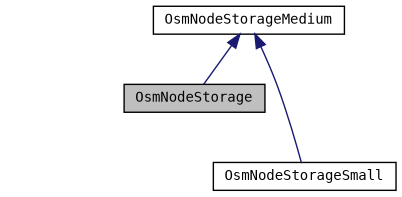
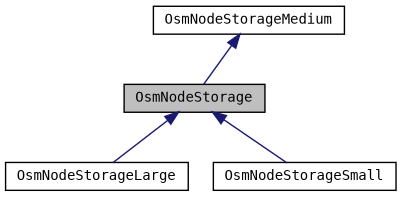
edge "OsmNodeStorageSmall" -> "OsmNodeStorageMedium": now "OsmNodeStorageSmall" -> "OsmNodeStorage"
node "OsmNodeStorageLarge": added
